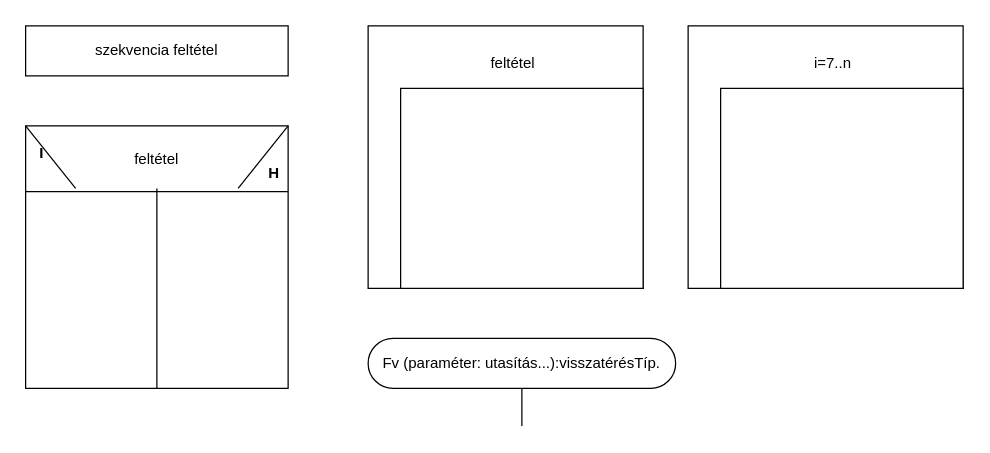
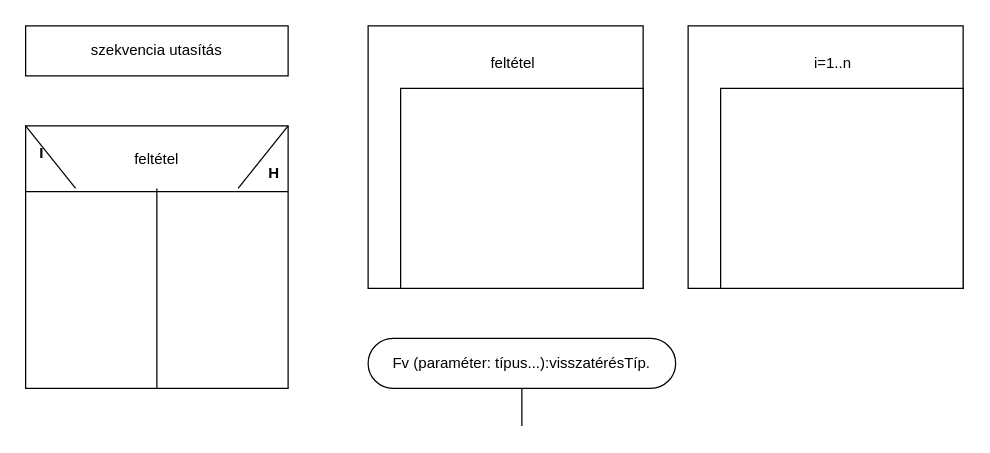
node "szekvencia feltétel": label "szekvencia feltétel" -> "szekvencia utasítás"
node "i=7..n": label "i=7..n" -> "i=1..n"
node "Fv (paraméter: utasítás...):visszatérésTíp.": label "Fv (paraméter: utasítás...):visszatérésTíp." -> "Fv (paraméter: típus...):visszatérésTíp."
